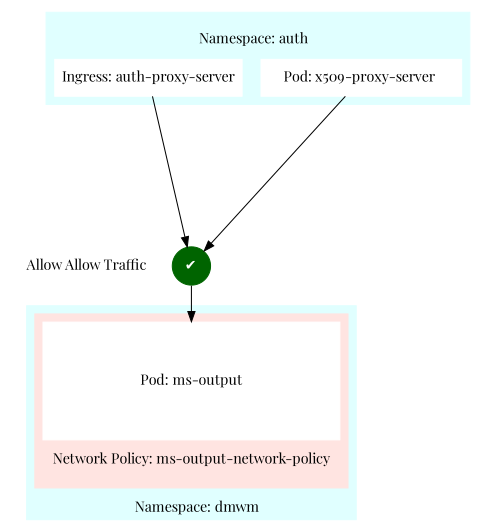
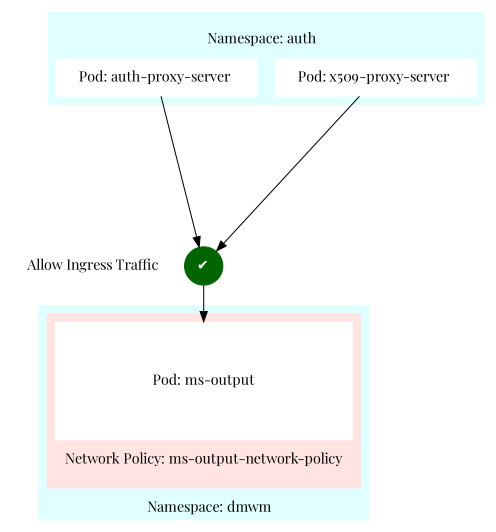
node "Ingress: auth-proxy-server": label "Ingress: auth-proxy-server" -> "Pod: auth-proxy-server"
node "Allow Allow Traffic": label "Allow Allow Traffic" -> "Allow Ingress Traffic"
